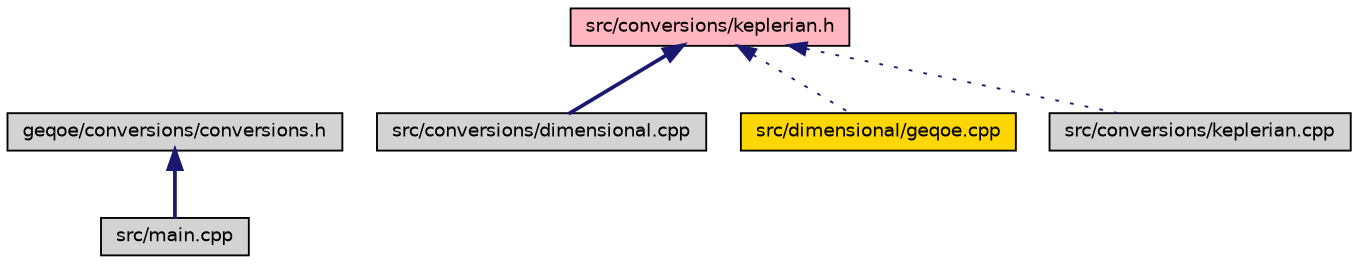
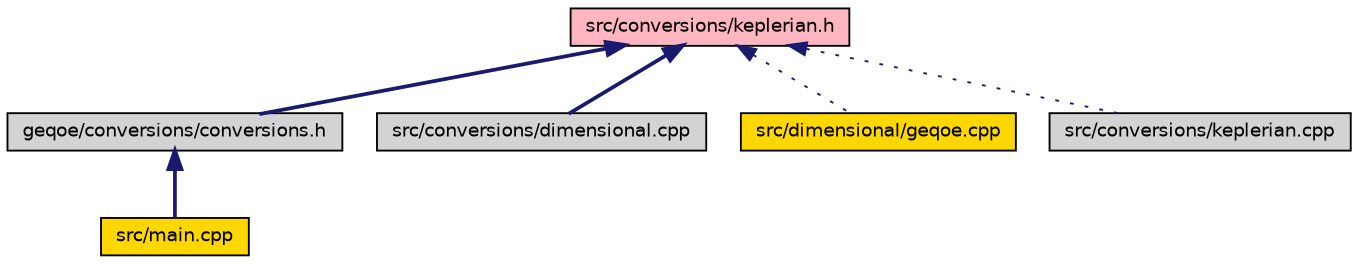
edge "geqoe/conversions/conversions.h" -> "src/conversions/keplerian.h": added
node "src/main.cpp": fillcolor lightgrey -> gold
